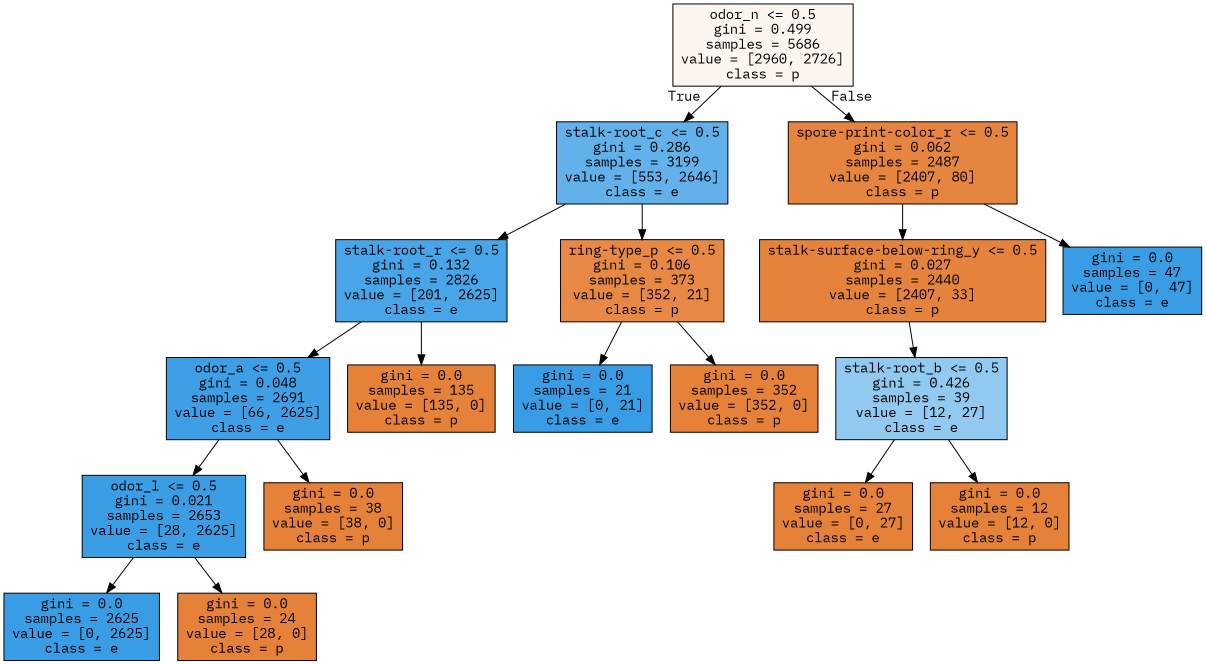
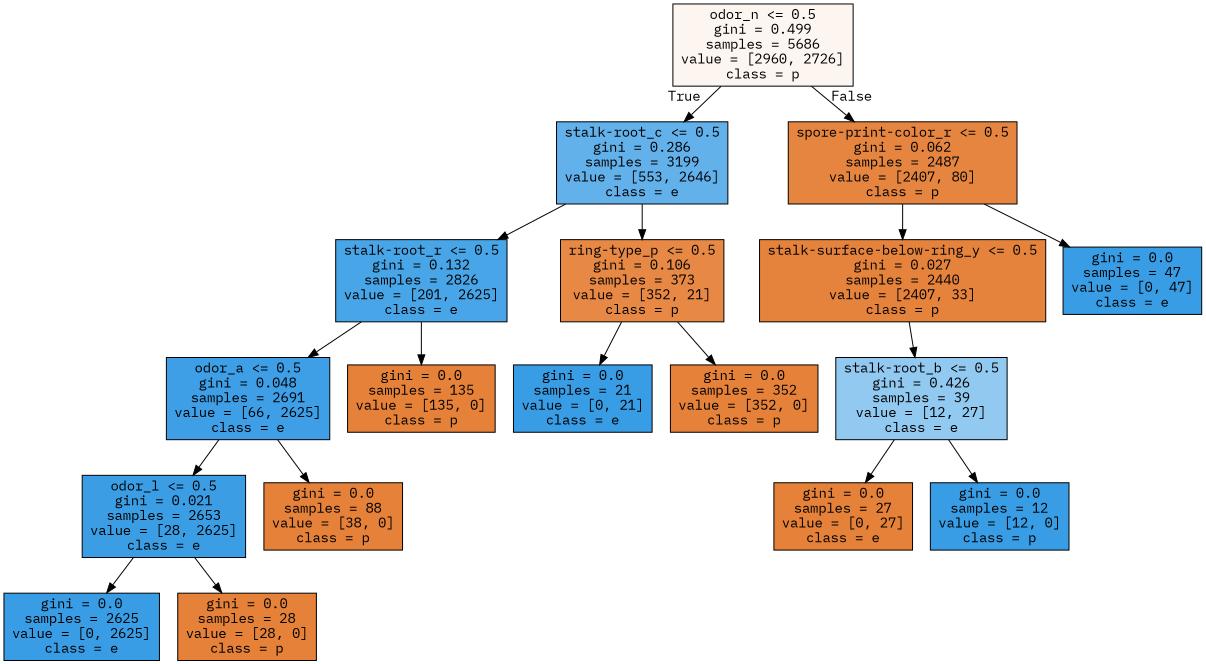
node "gini = 0.0 samples = 38 value = [38, 0] class = p": label "gini = 0.0 samples = 38 value = [38, 0] class = p" -> "gini = 0.0 samples = 88 value = [38, 0] class = p"
node "gini = 0.0 samples = 12 value = [12, 0] class = p": fillcolor #e58139 -> #399de5
node "gini = 0.0 samples = 24 value = [28, 0] class = p": label "gini = 0.0 samples = 24 value = [28, 0] class = p" -> "gini = 0.0 samples = 28 value = [28, 0] class = p"
